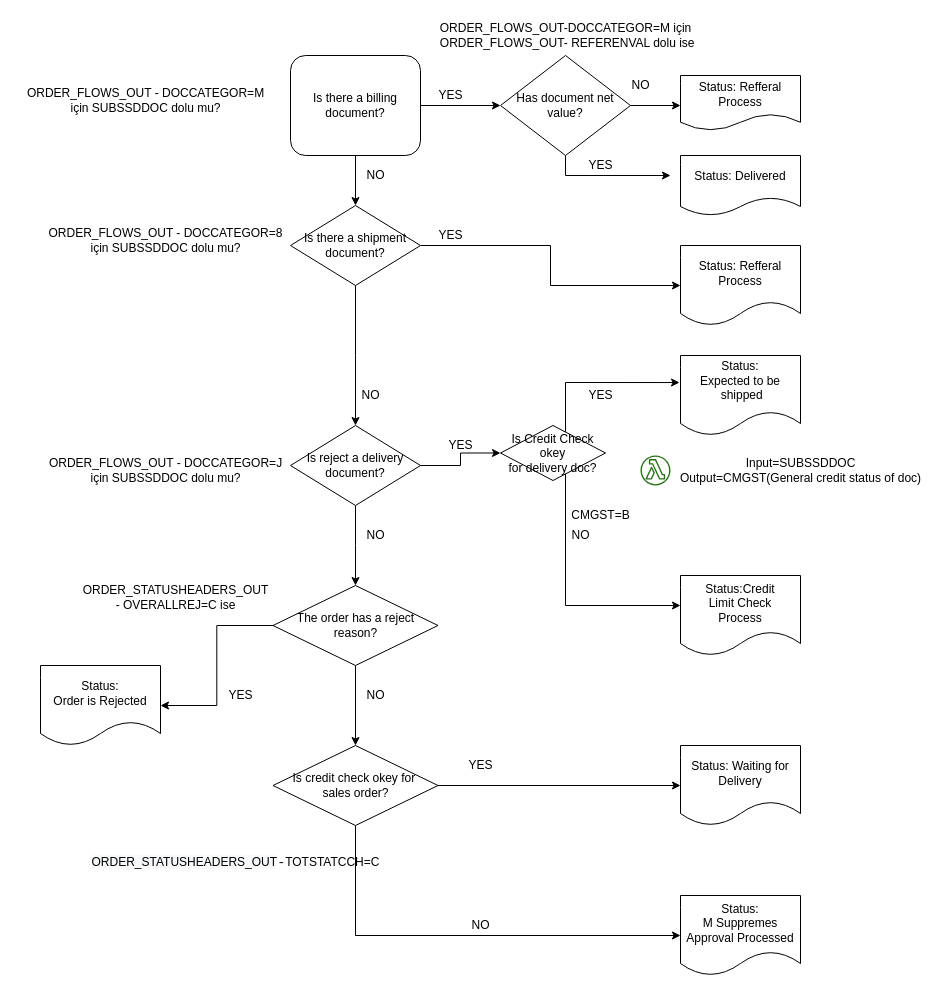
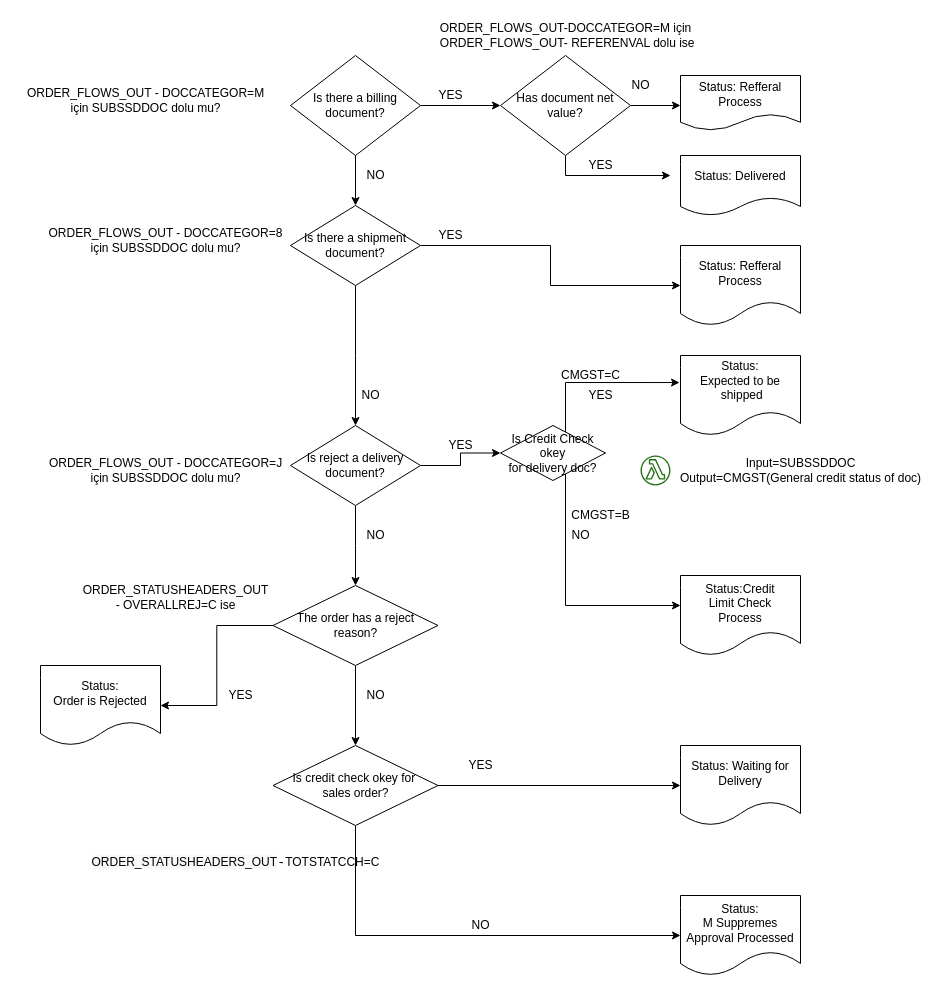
node "Is there a billing document?": shape rounded rectangle -> diamond
node "CMGST=C": added
